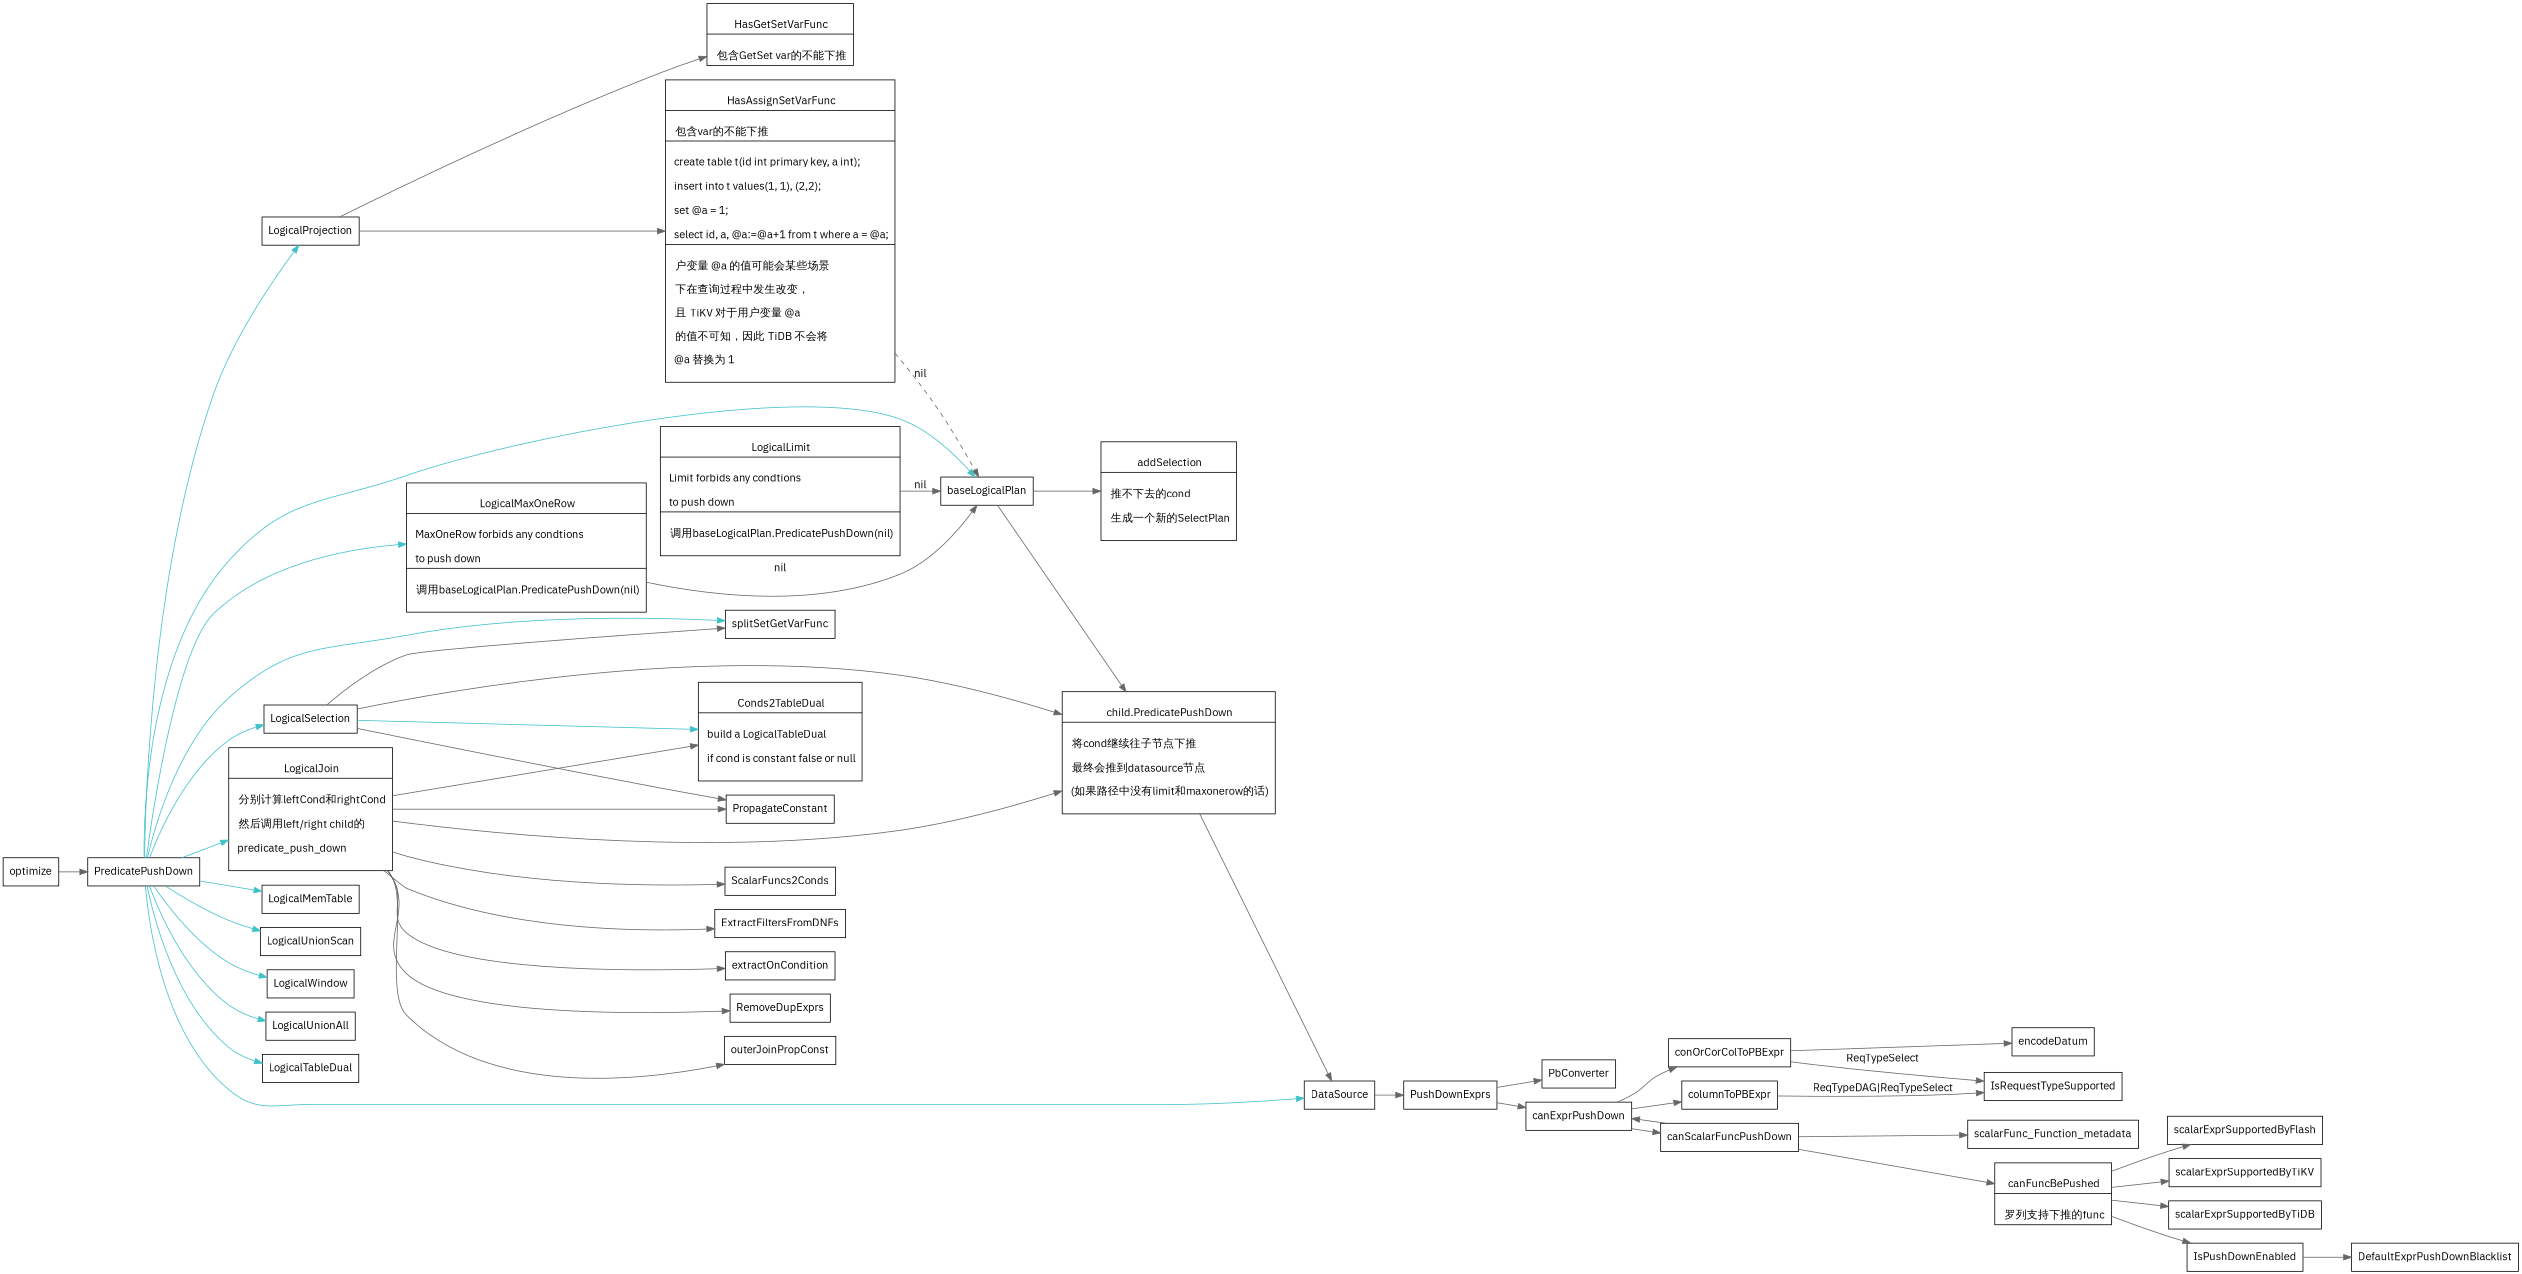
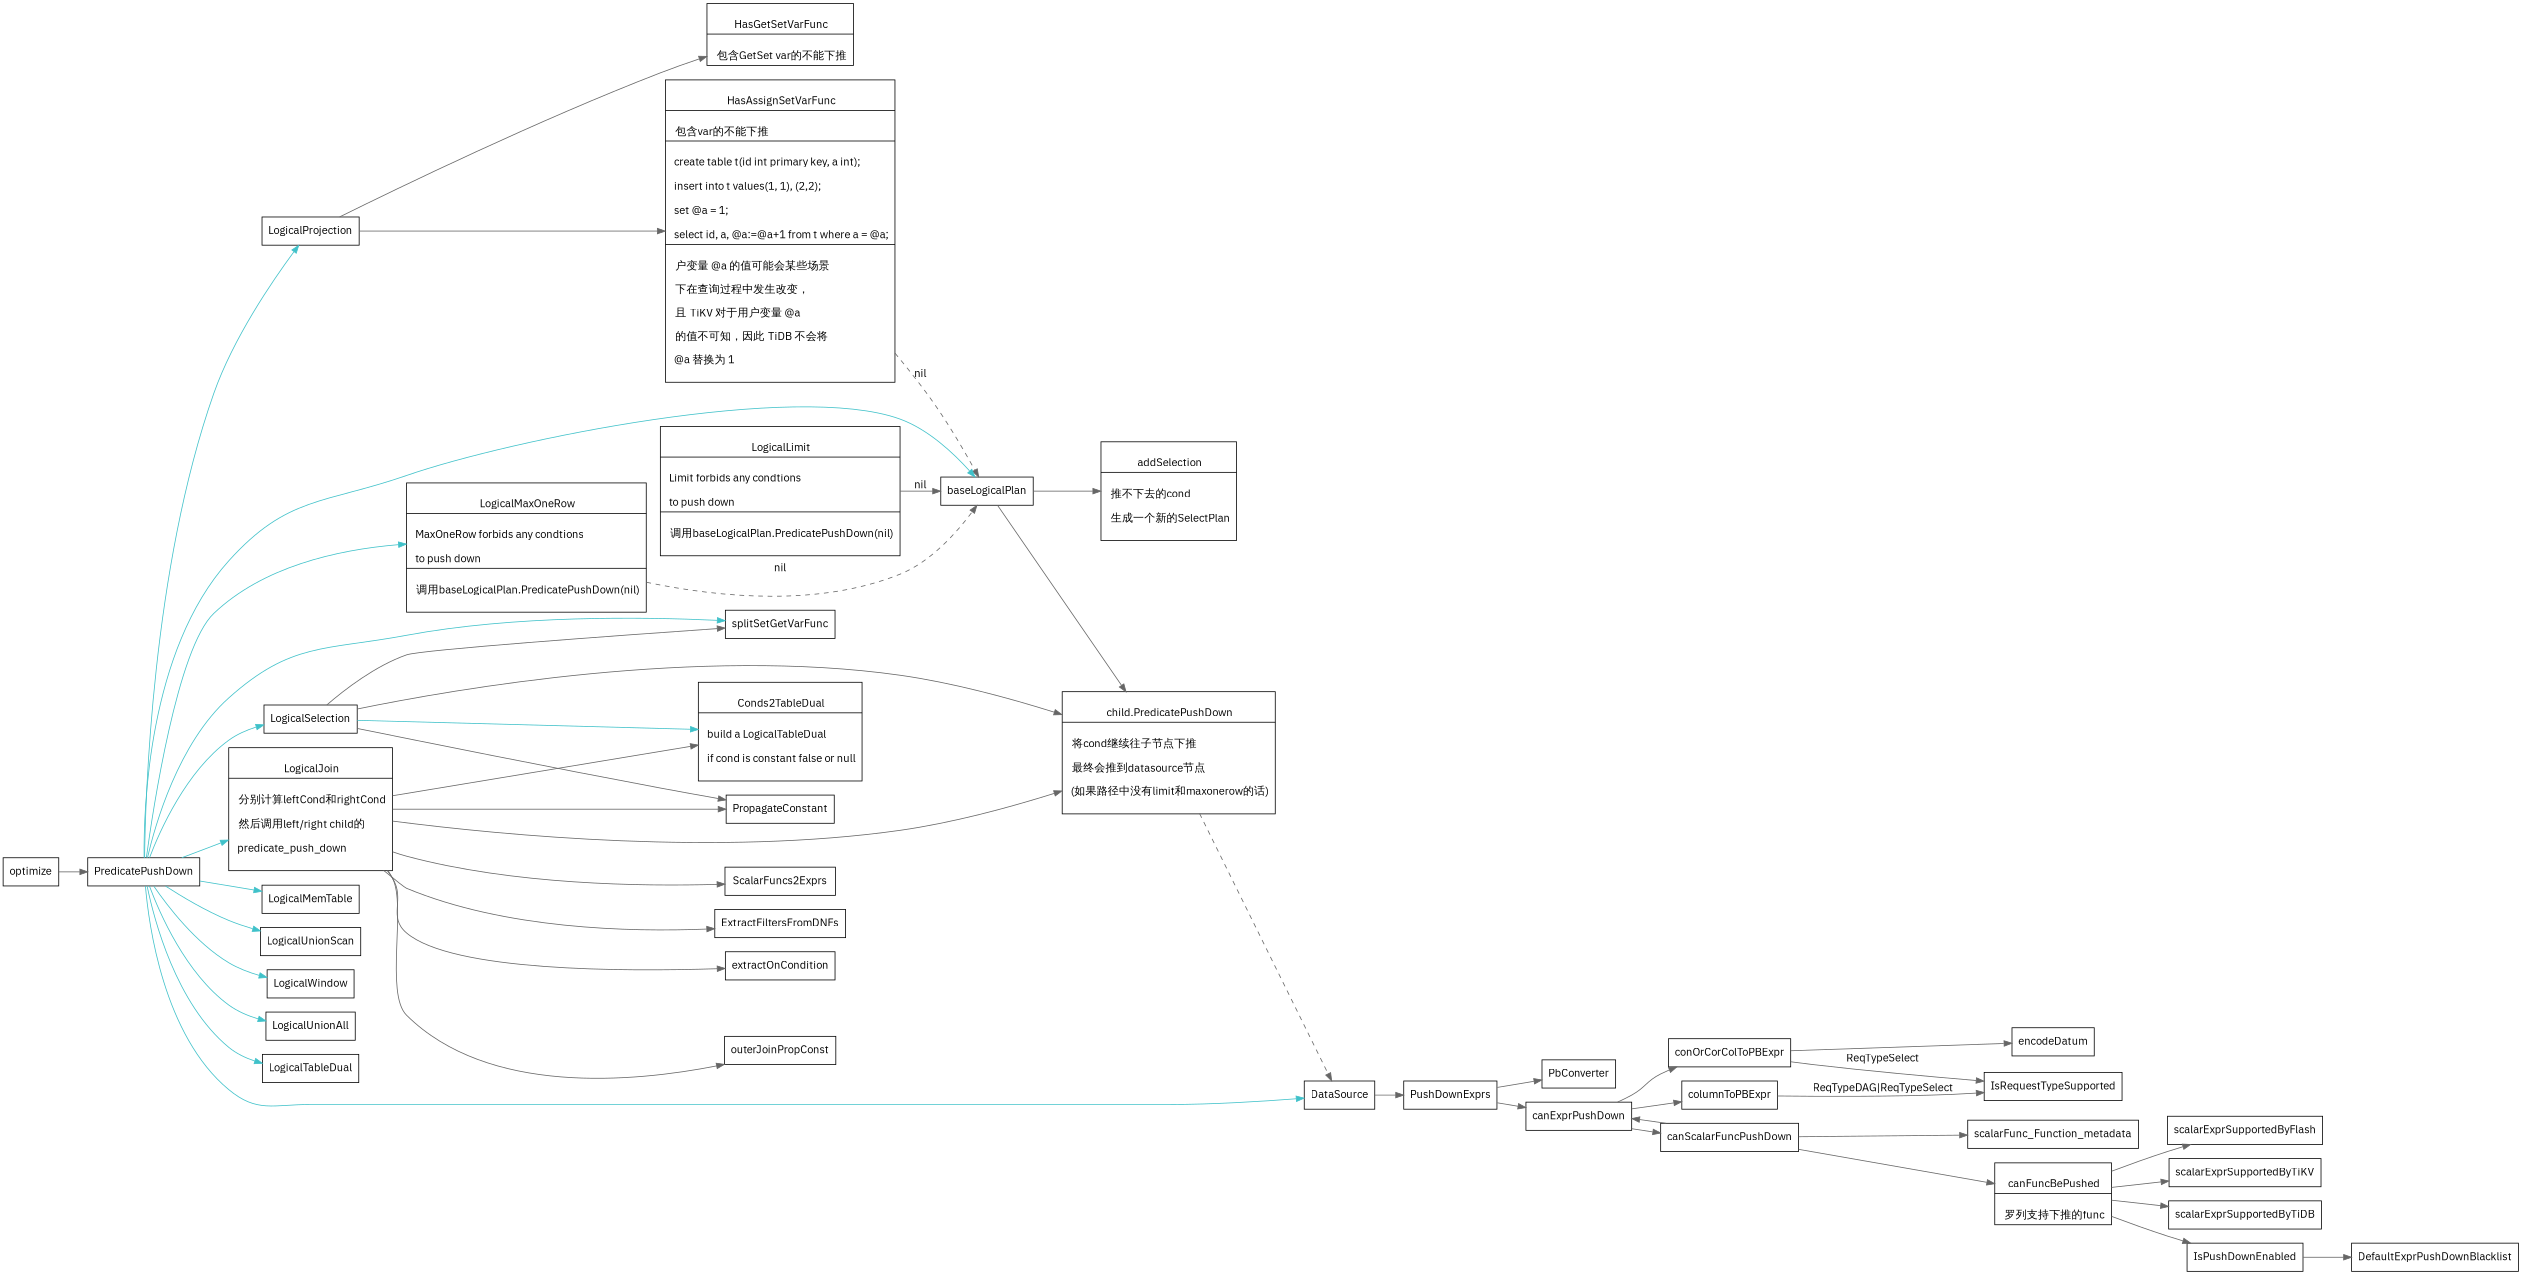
edge "LogicalMaxOneRow" -> "baseLogicalPlan": style solid -> dashed
node "ScalarFuncs2Conds": label "ScalarFuncs2Conds" -> "ScalarFuncs2Exprs"
edge "child.PredicatePushDown" -> "DataSource": style solid -> dashed
node "RemoveDupExprs": removed
